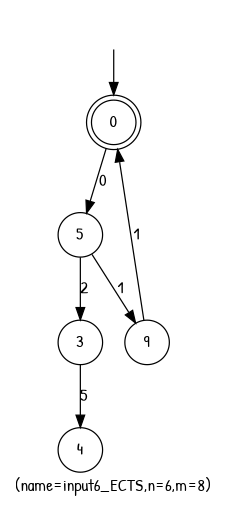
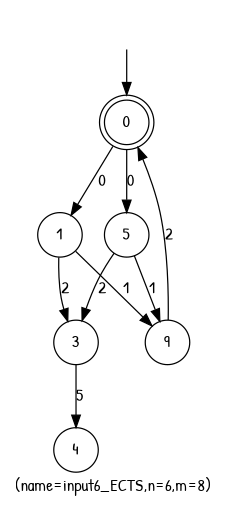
node "1": added
edge "9" -> "0": label "1" -> "2"
